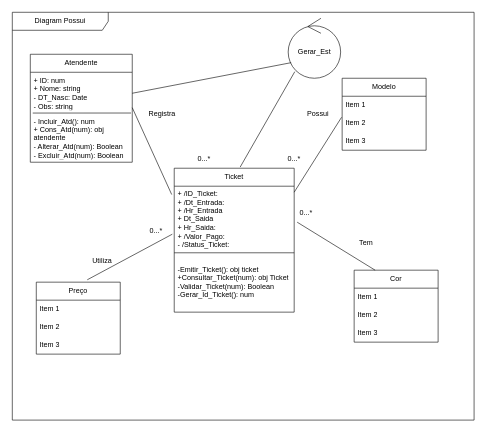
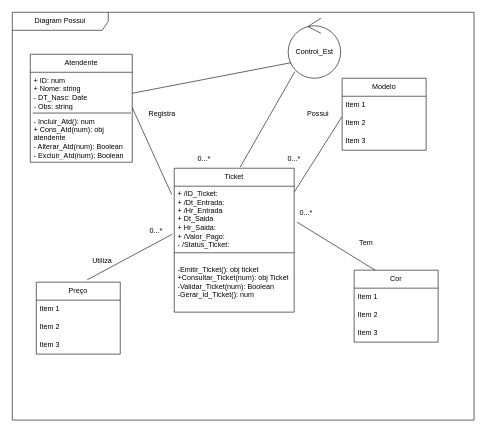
node "Gerar_Est": label "Gerar_Est" -> "Control_Est"
